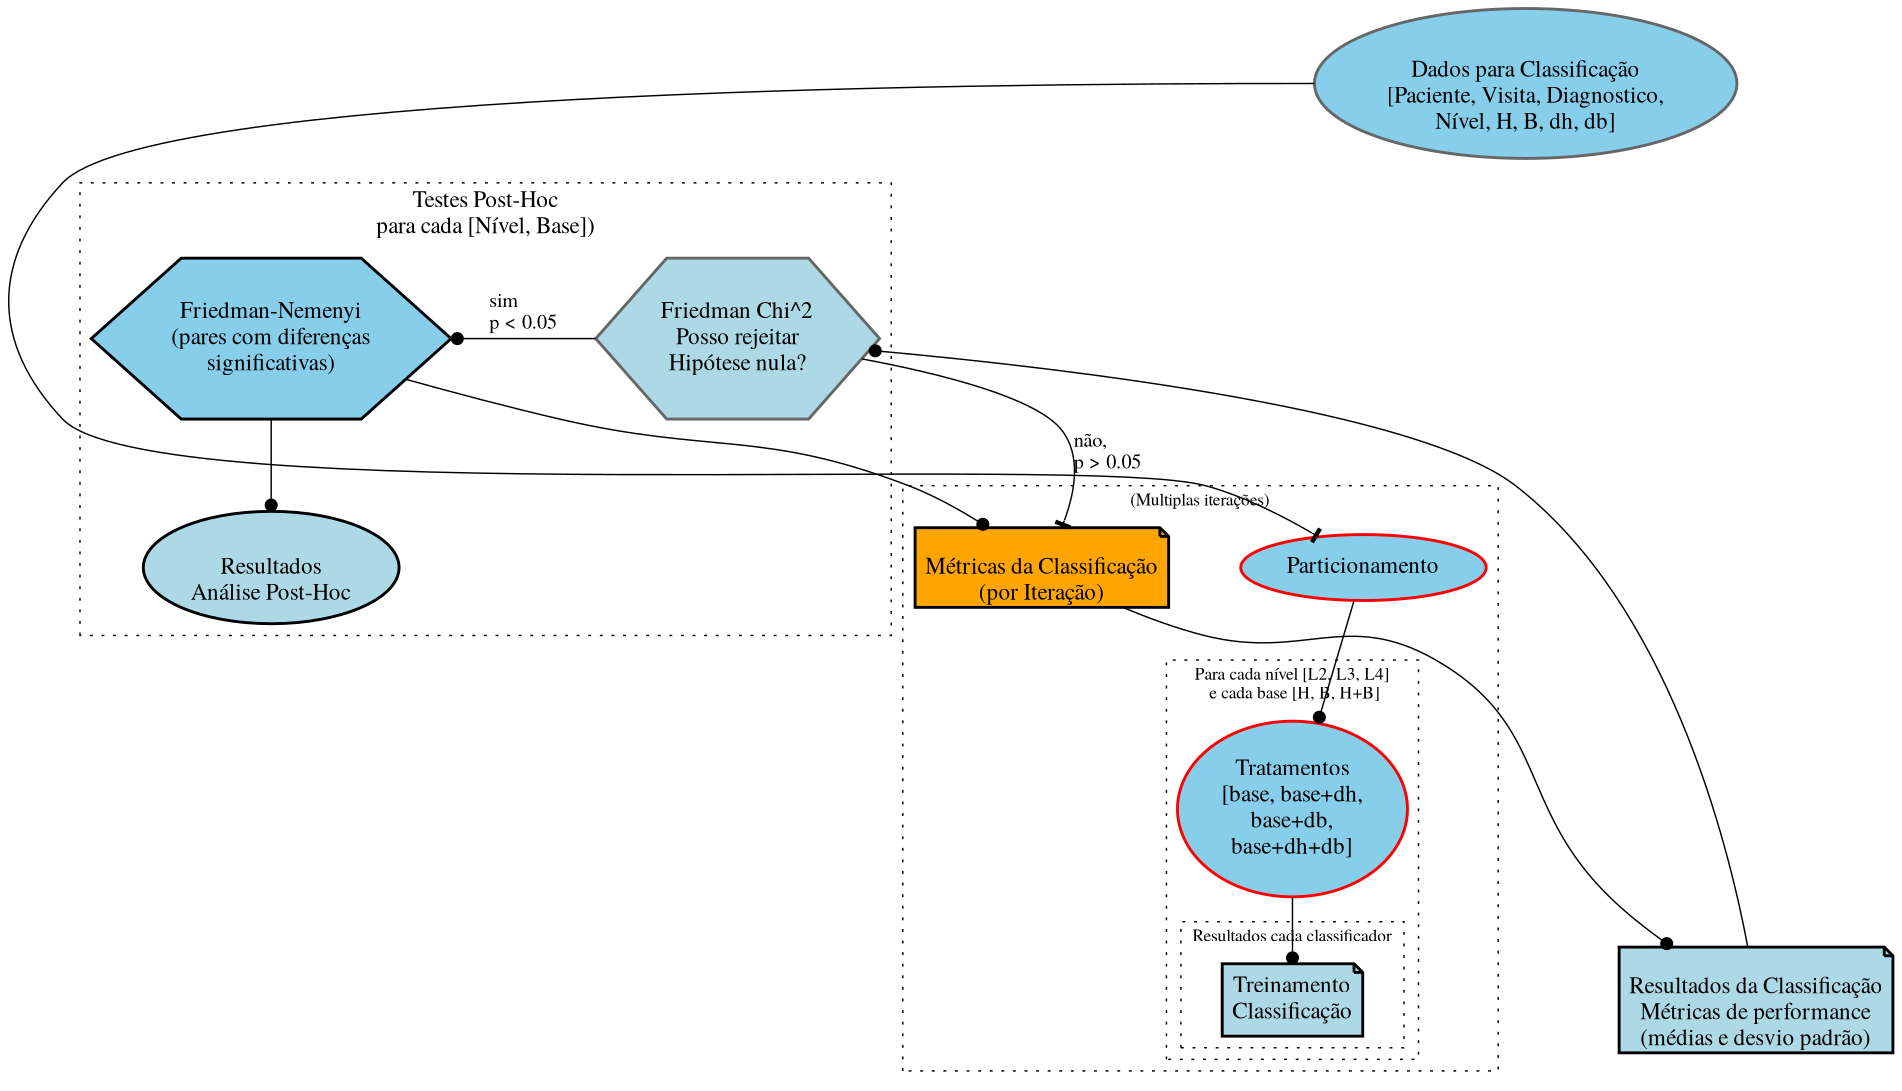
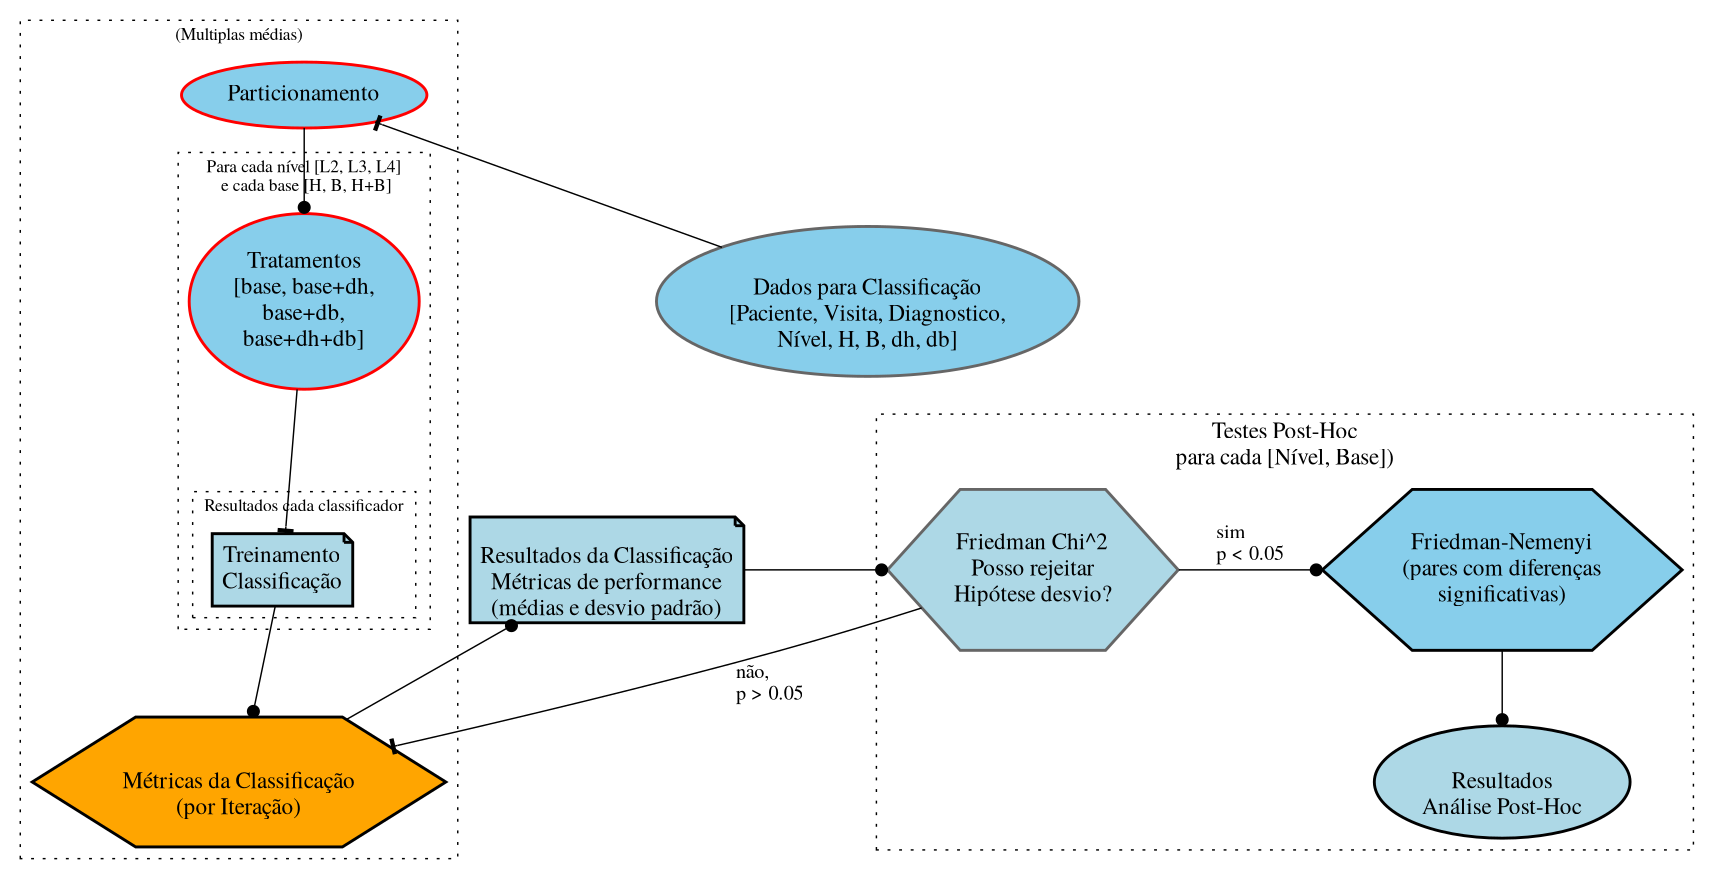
node "Friedman Chi^2 Posso rejeitar Hipótese nula?": label "Friedman Chi^2 Posso rejeitar Hipótese nula?" -> "Friedman Chi^2 Posso rejeitar Hipótese desvio?"
edge "Friedman-Nemenyi (pares com diferenças significativas)" -> "Métricas da Classificação (por Iteração)": now "Treinamento Classificação" -> "Métricas da Classificação (por Iteração)"
cluster "(Multiplas iterações)": label "(Multiplas iterações)" -> "(Multiplas médias)"
node "Métricas da Classificação (por Iteração)": shape note -> hexagon
edge "Tratamentos [base, base+dh, base+db, base+dh+db]" -> "Treinamento Classificação": arrowhead dot -> tee
